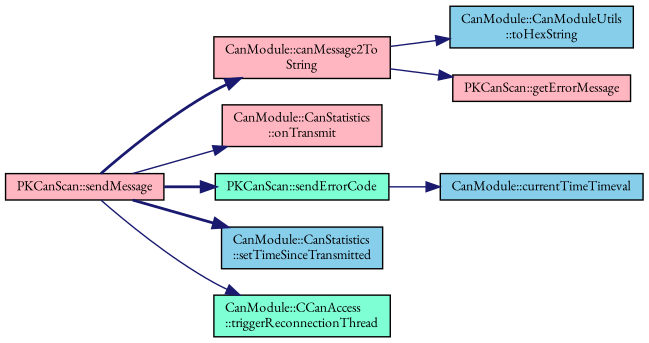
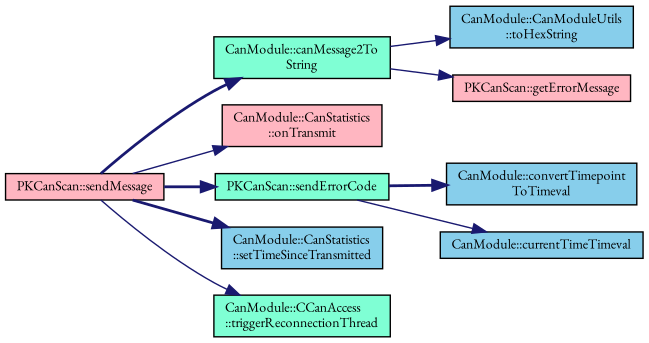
node "CanModule::canMessage2To String": fillcolor lightpink -> aquamarine
node "CanModule::convertTimepoint ToTimeval": added
